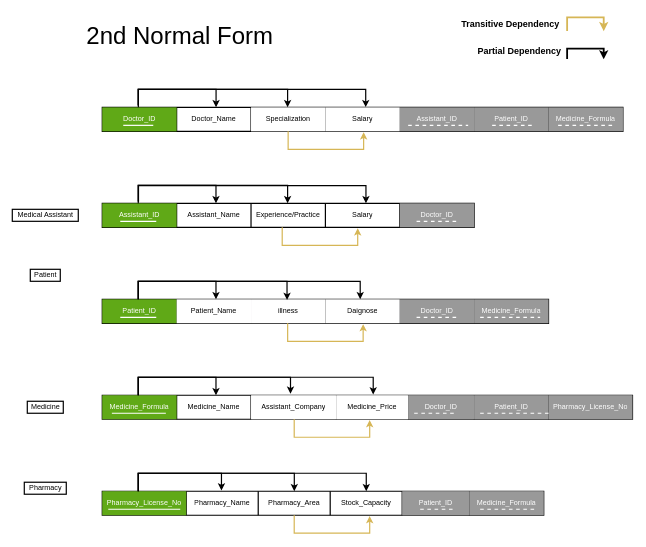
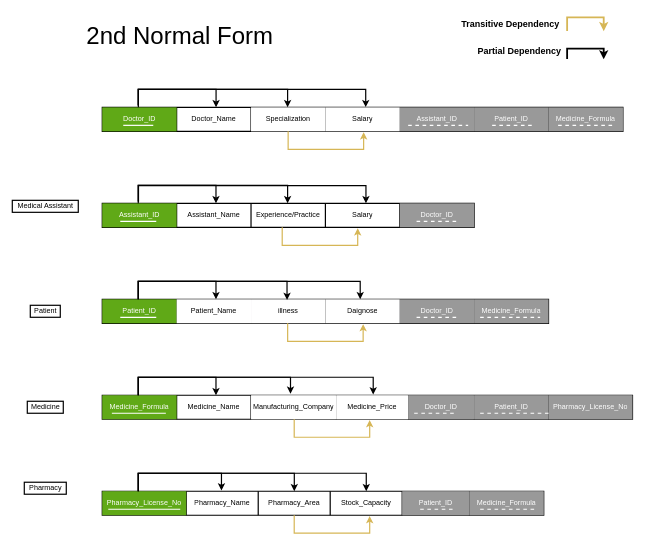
node "Medical Assistant": moved (45, 215) -> (45, 206)
node "Patient": moved (45, 275) -> (45, 311)
node "Assistant_Company": label "Assistant_Company" -> "Manufacturing_Company"
